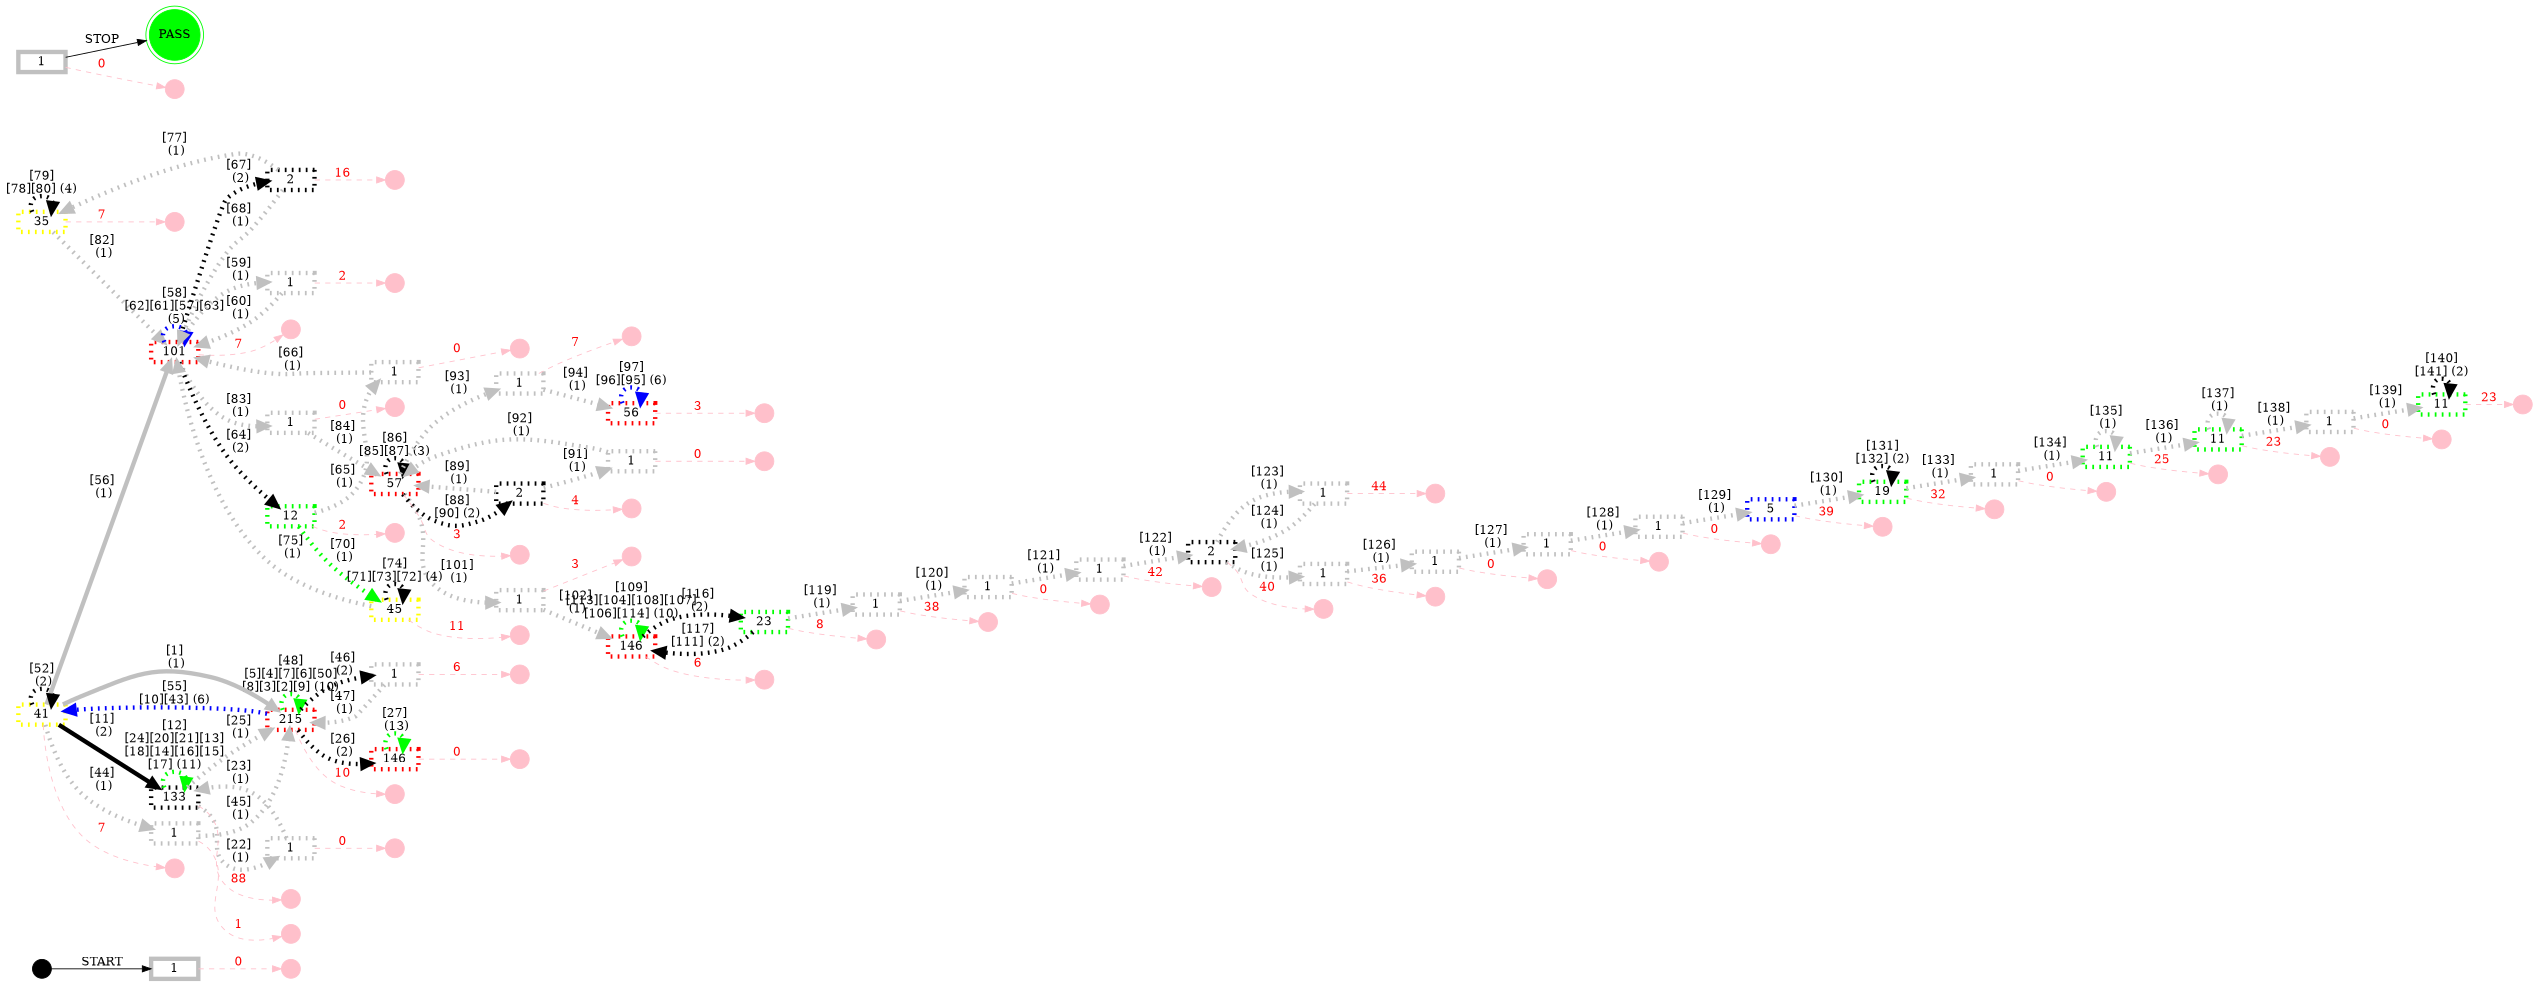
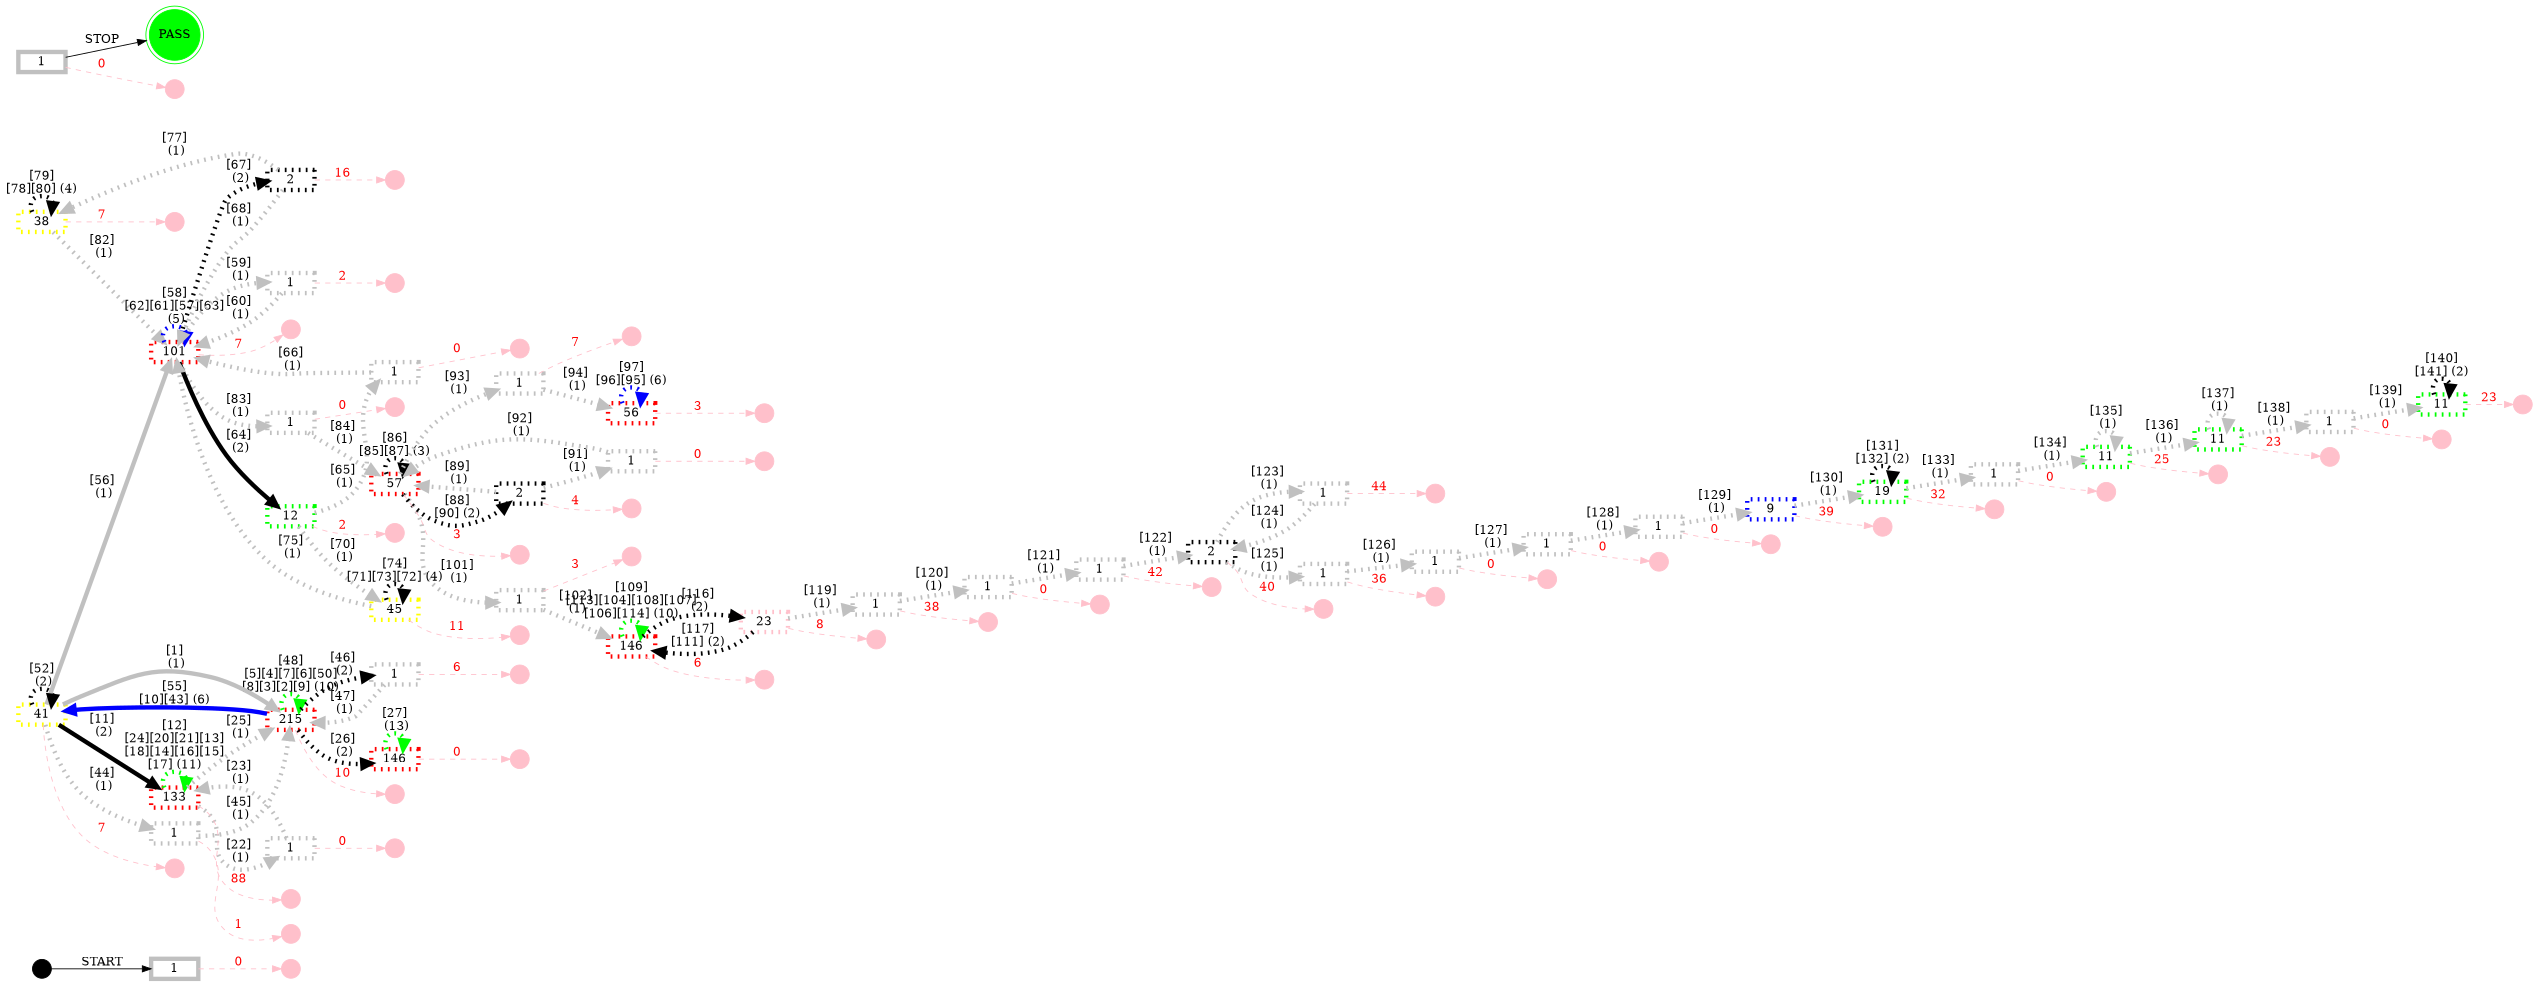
node "35": label "35" -> "38"
edge "101" -> "12": style dotted -> solid
node "5": label "5" -> "9"
edge "12" -> "45": color green -> grey
node "23": color green -> pink
edge "215" -> "41": style dotted -> solid
node "133": color black -> red
